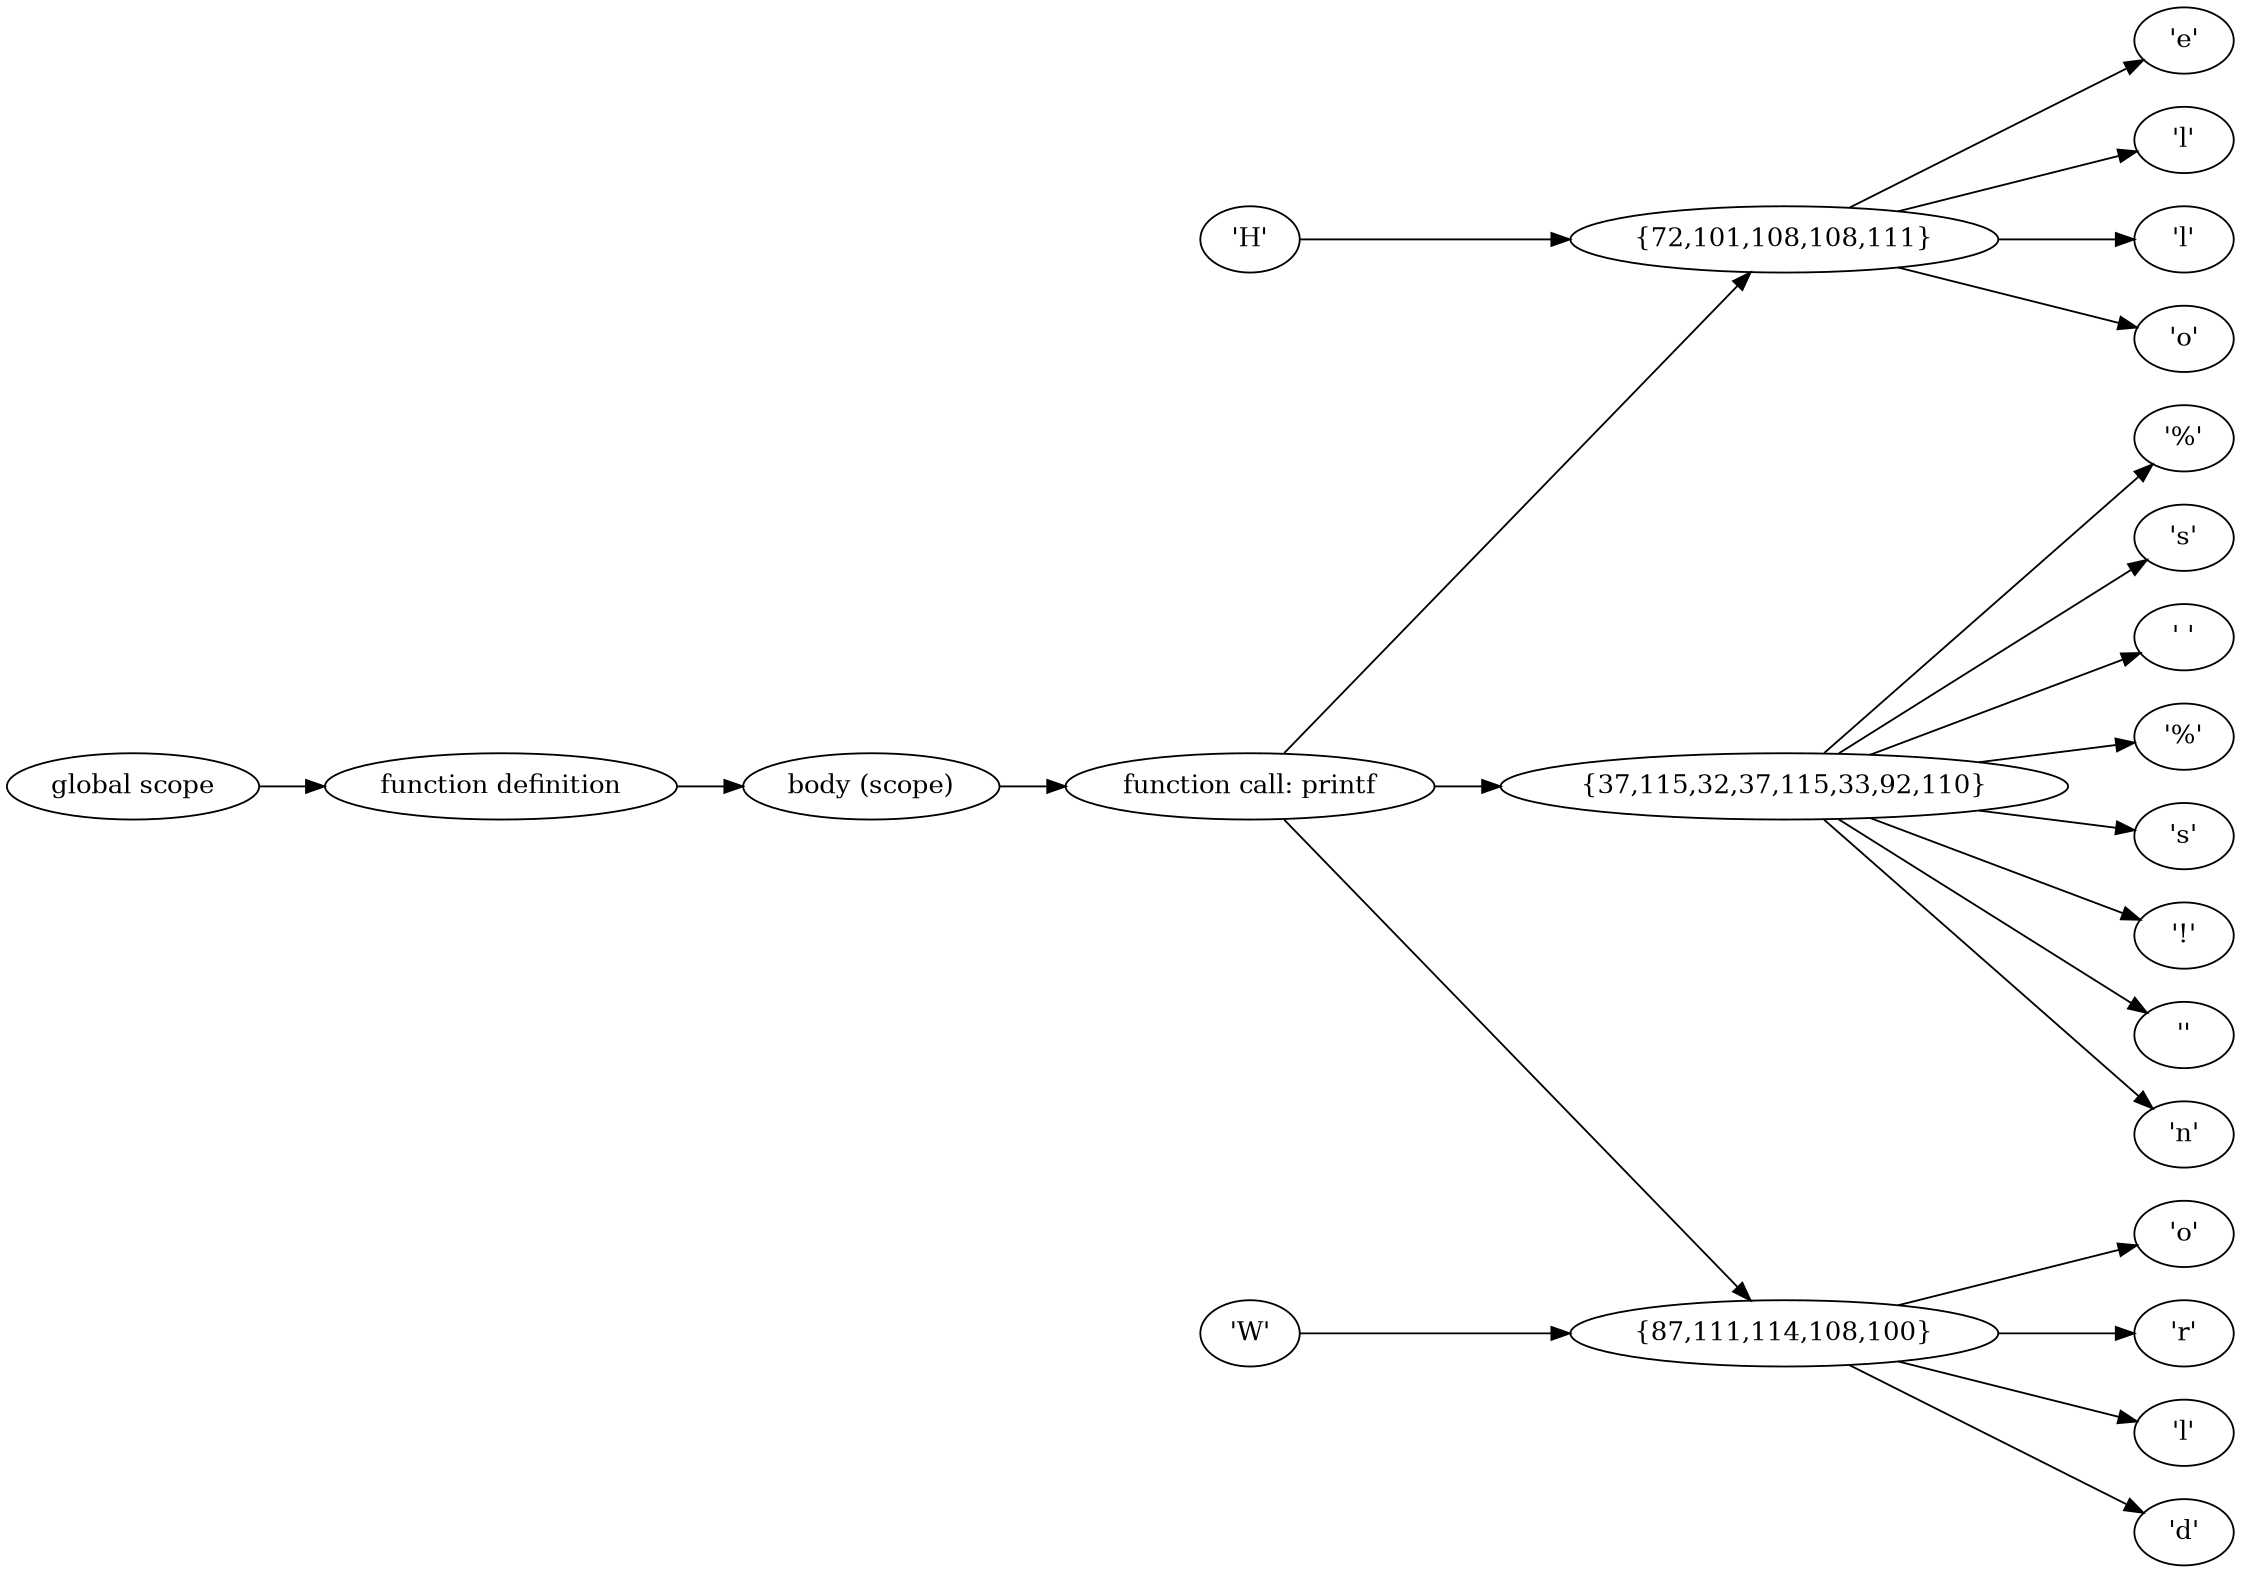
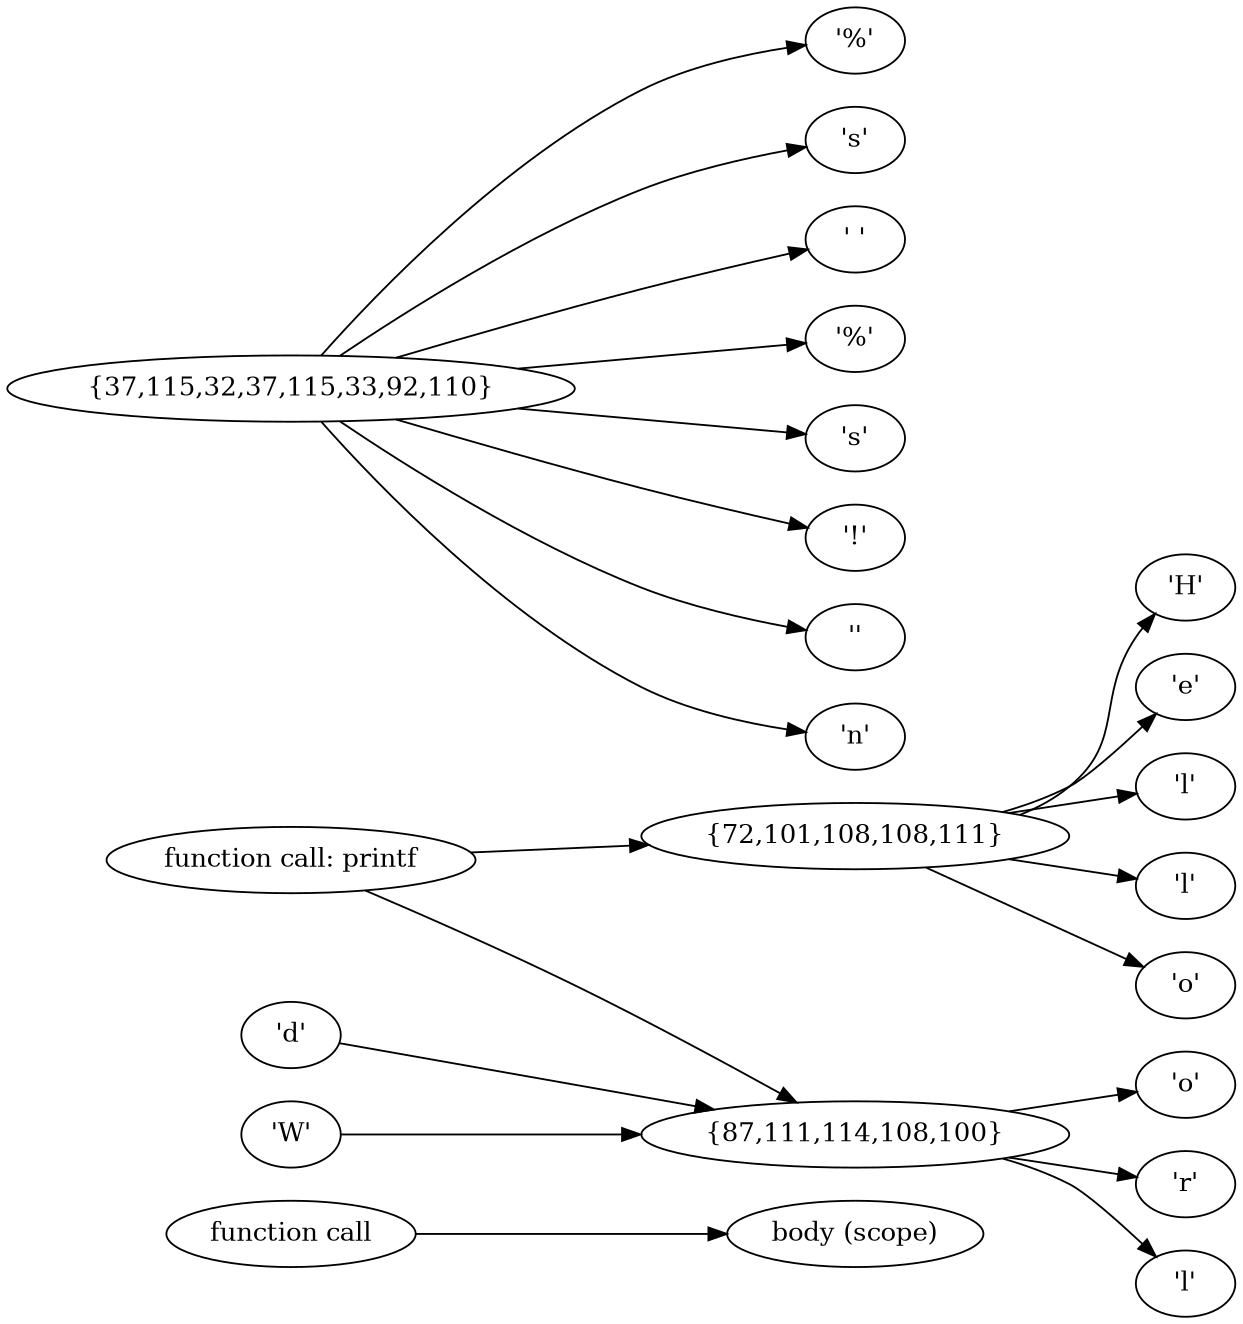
edge "'H'" -> "{72,101,108,108,111}": reversed
node "global scope": removed
node "function definition": label "function definition" -> "function call"
edge "body (scope)" -> "function call: printf": removed
edge "function call: printf" -> "{37,115,32,37,115,33,92,110}": removed
edge "{87,111,114,108,100}" -> "'d'": reversed
